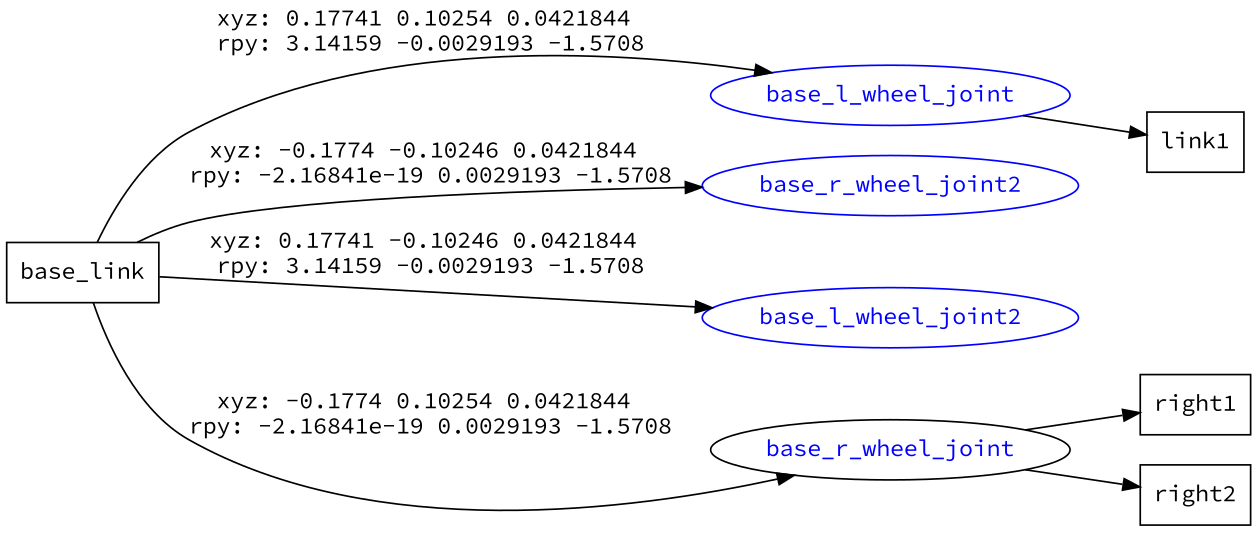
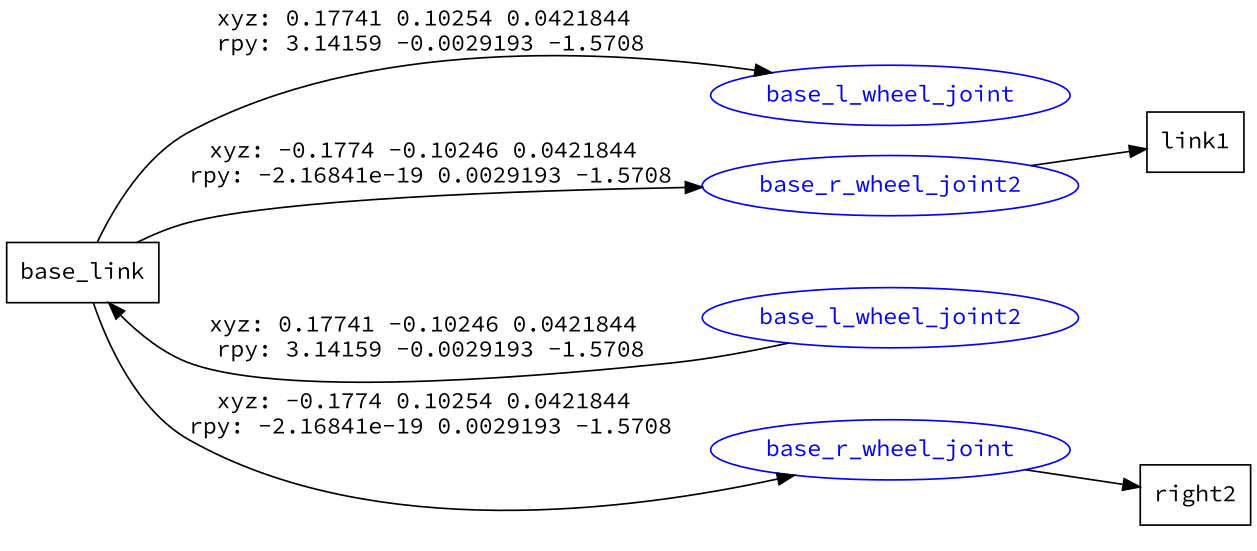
edge "base_l_wheel_joint" -> "link1": now "base_r_wheel_joint2" -> "link1"
edge "base_link" -> "base_l_wheel_joint2": reversed
node "right1": removed
node "base_r_wheel_joint": color black -> blue
